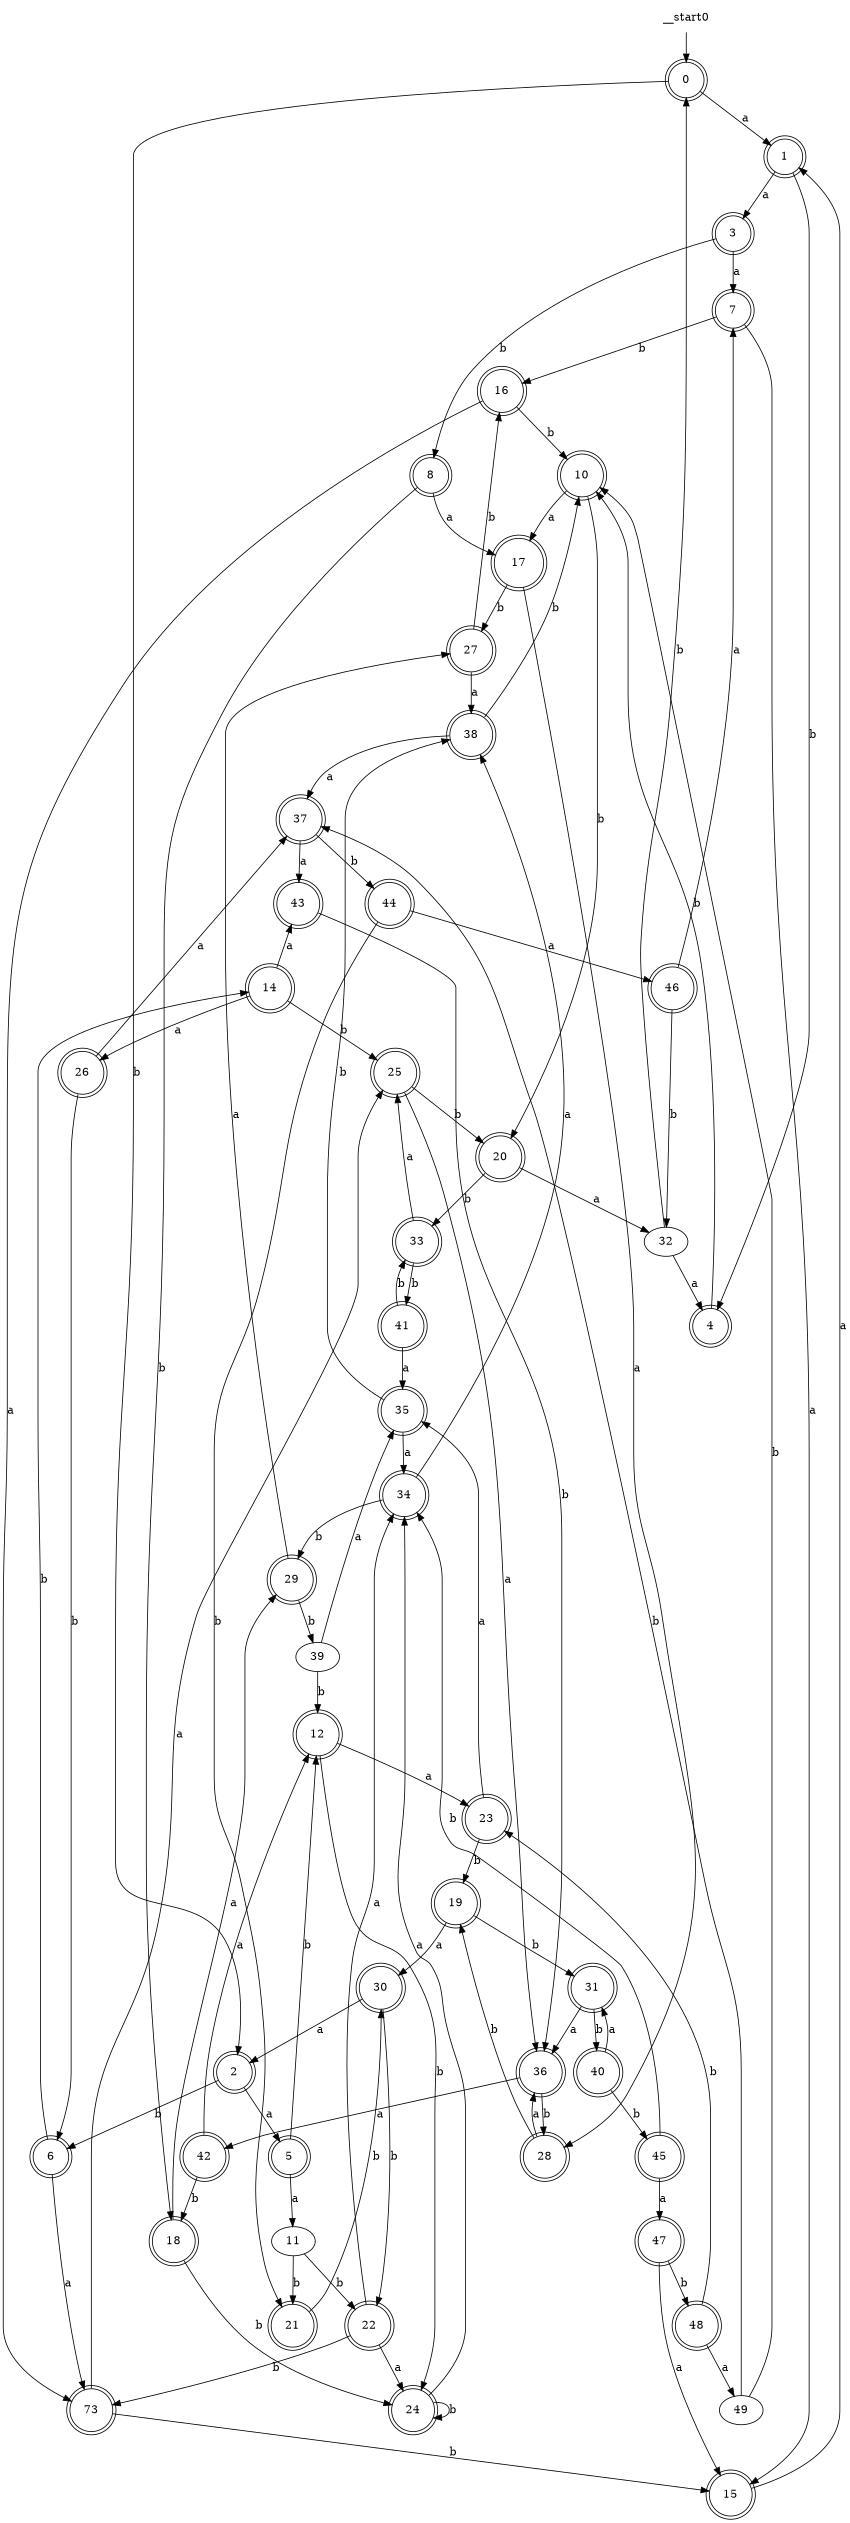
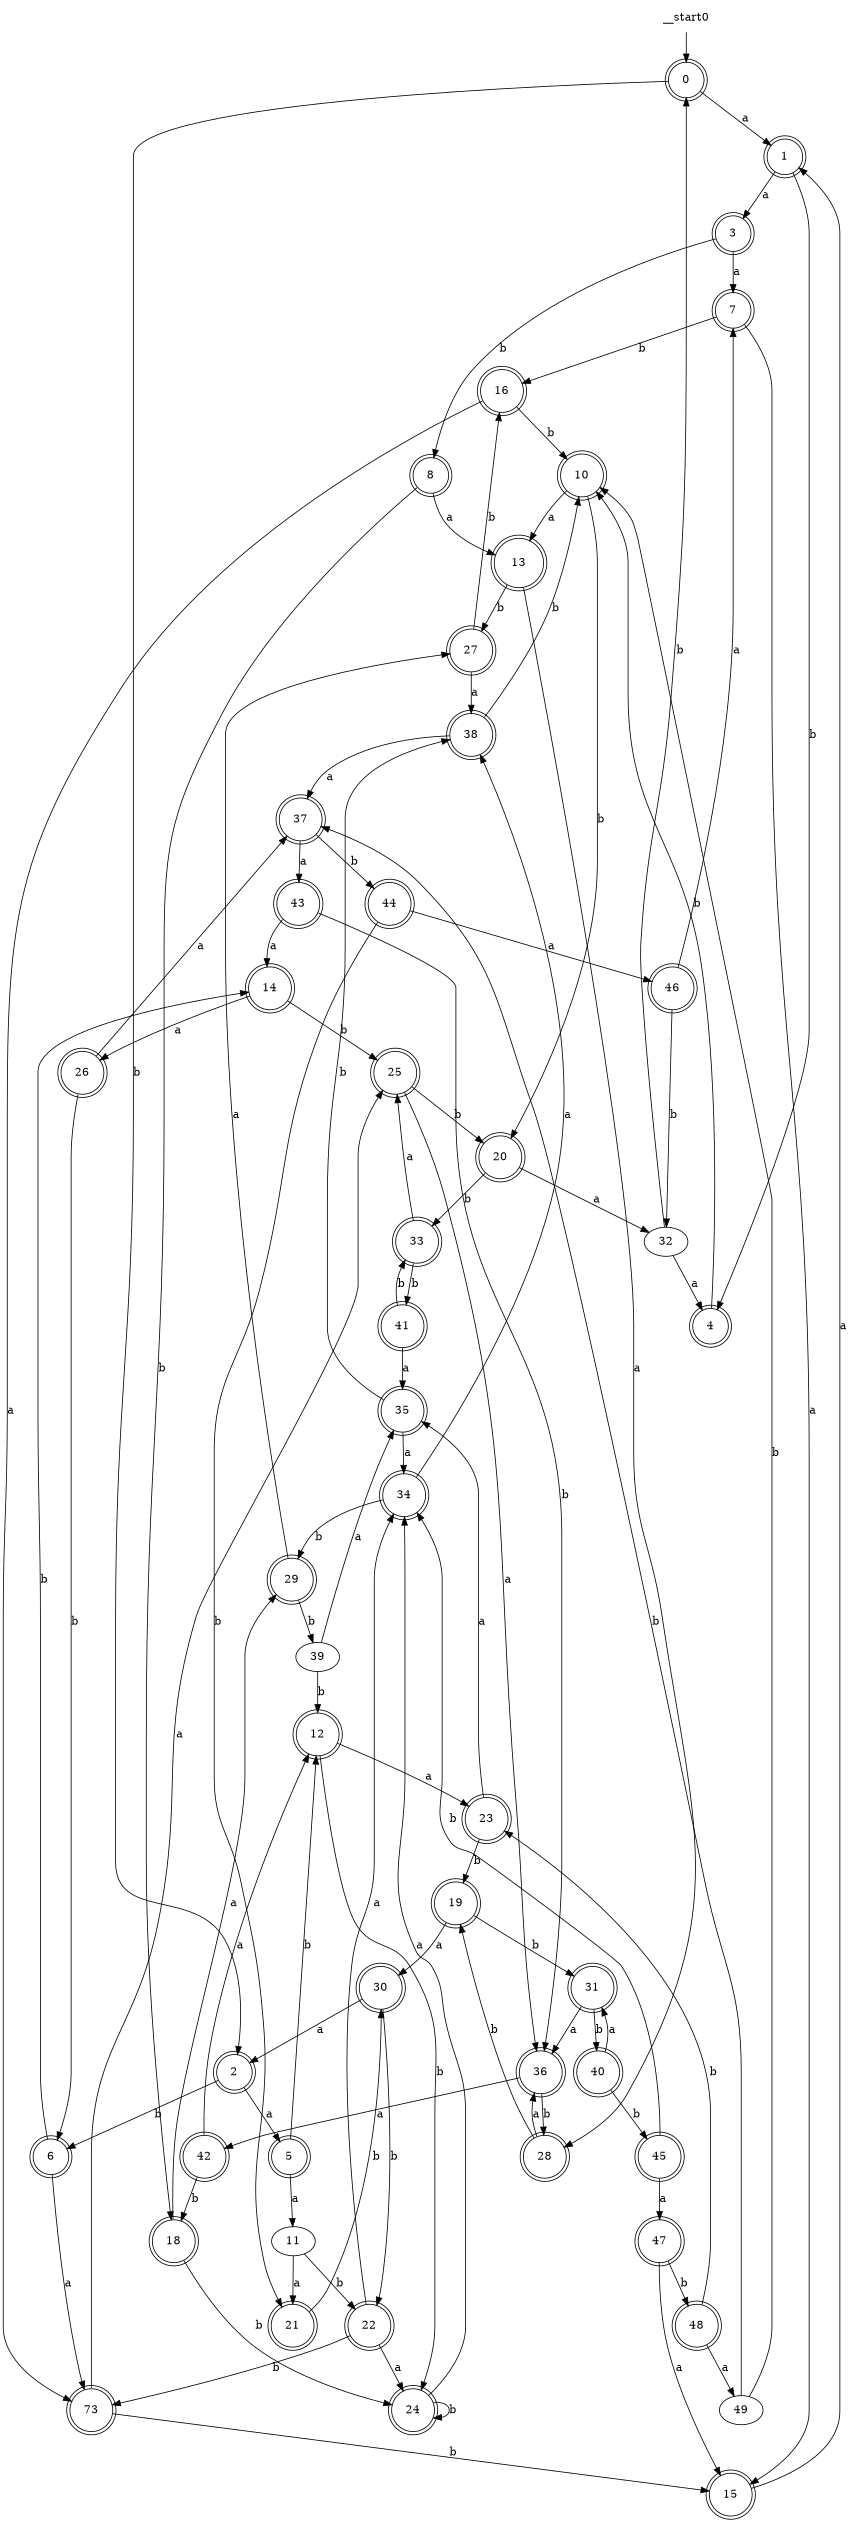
node "17": label "17" -> "13"
edge "14" -> "43": reversed
edge "11" -> "21": label "b" -> "a"
